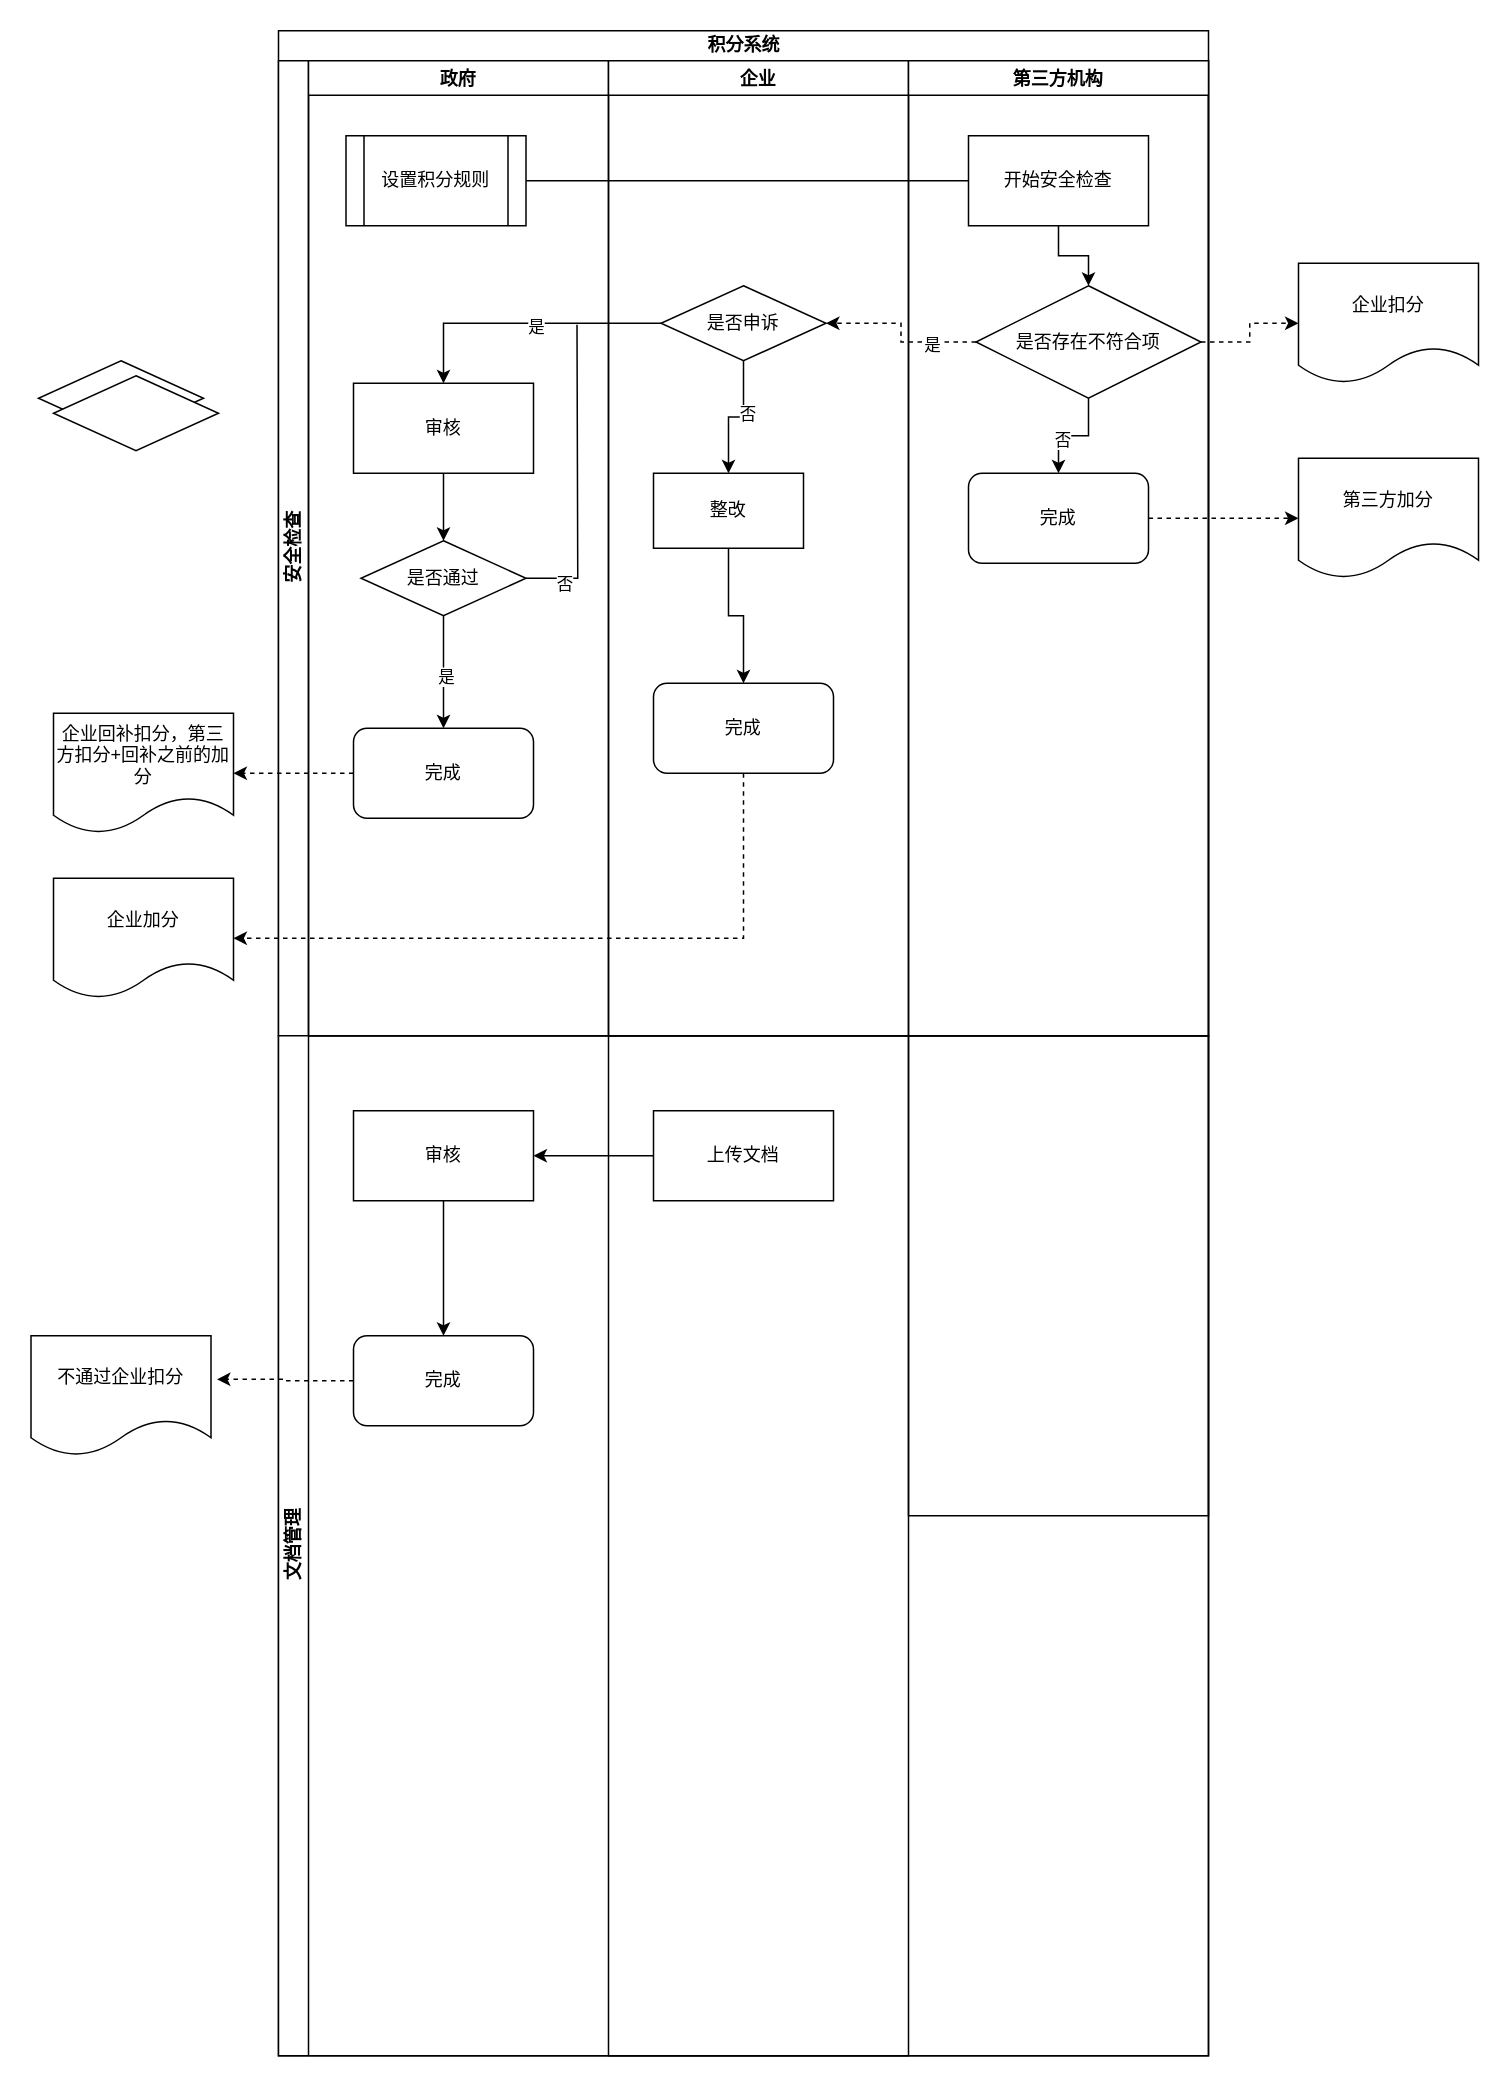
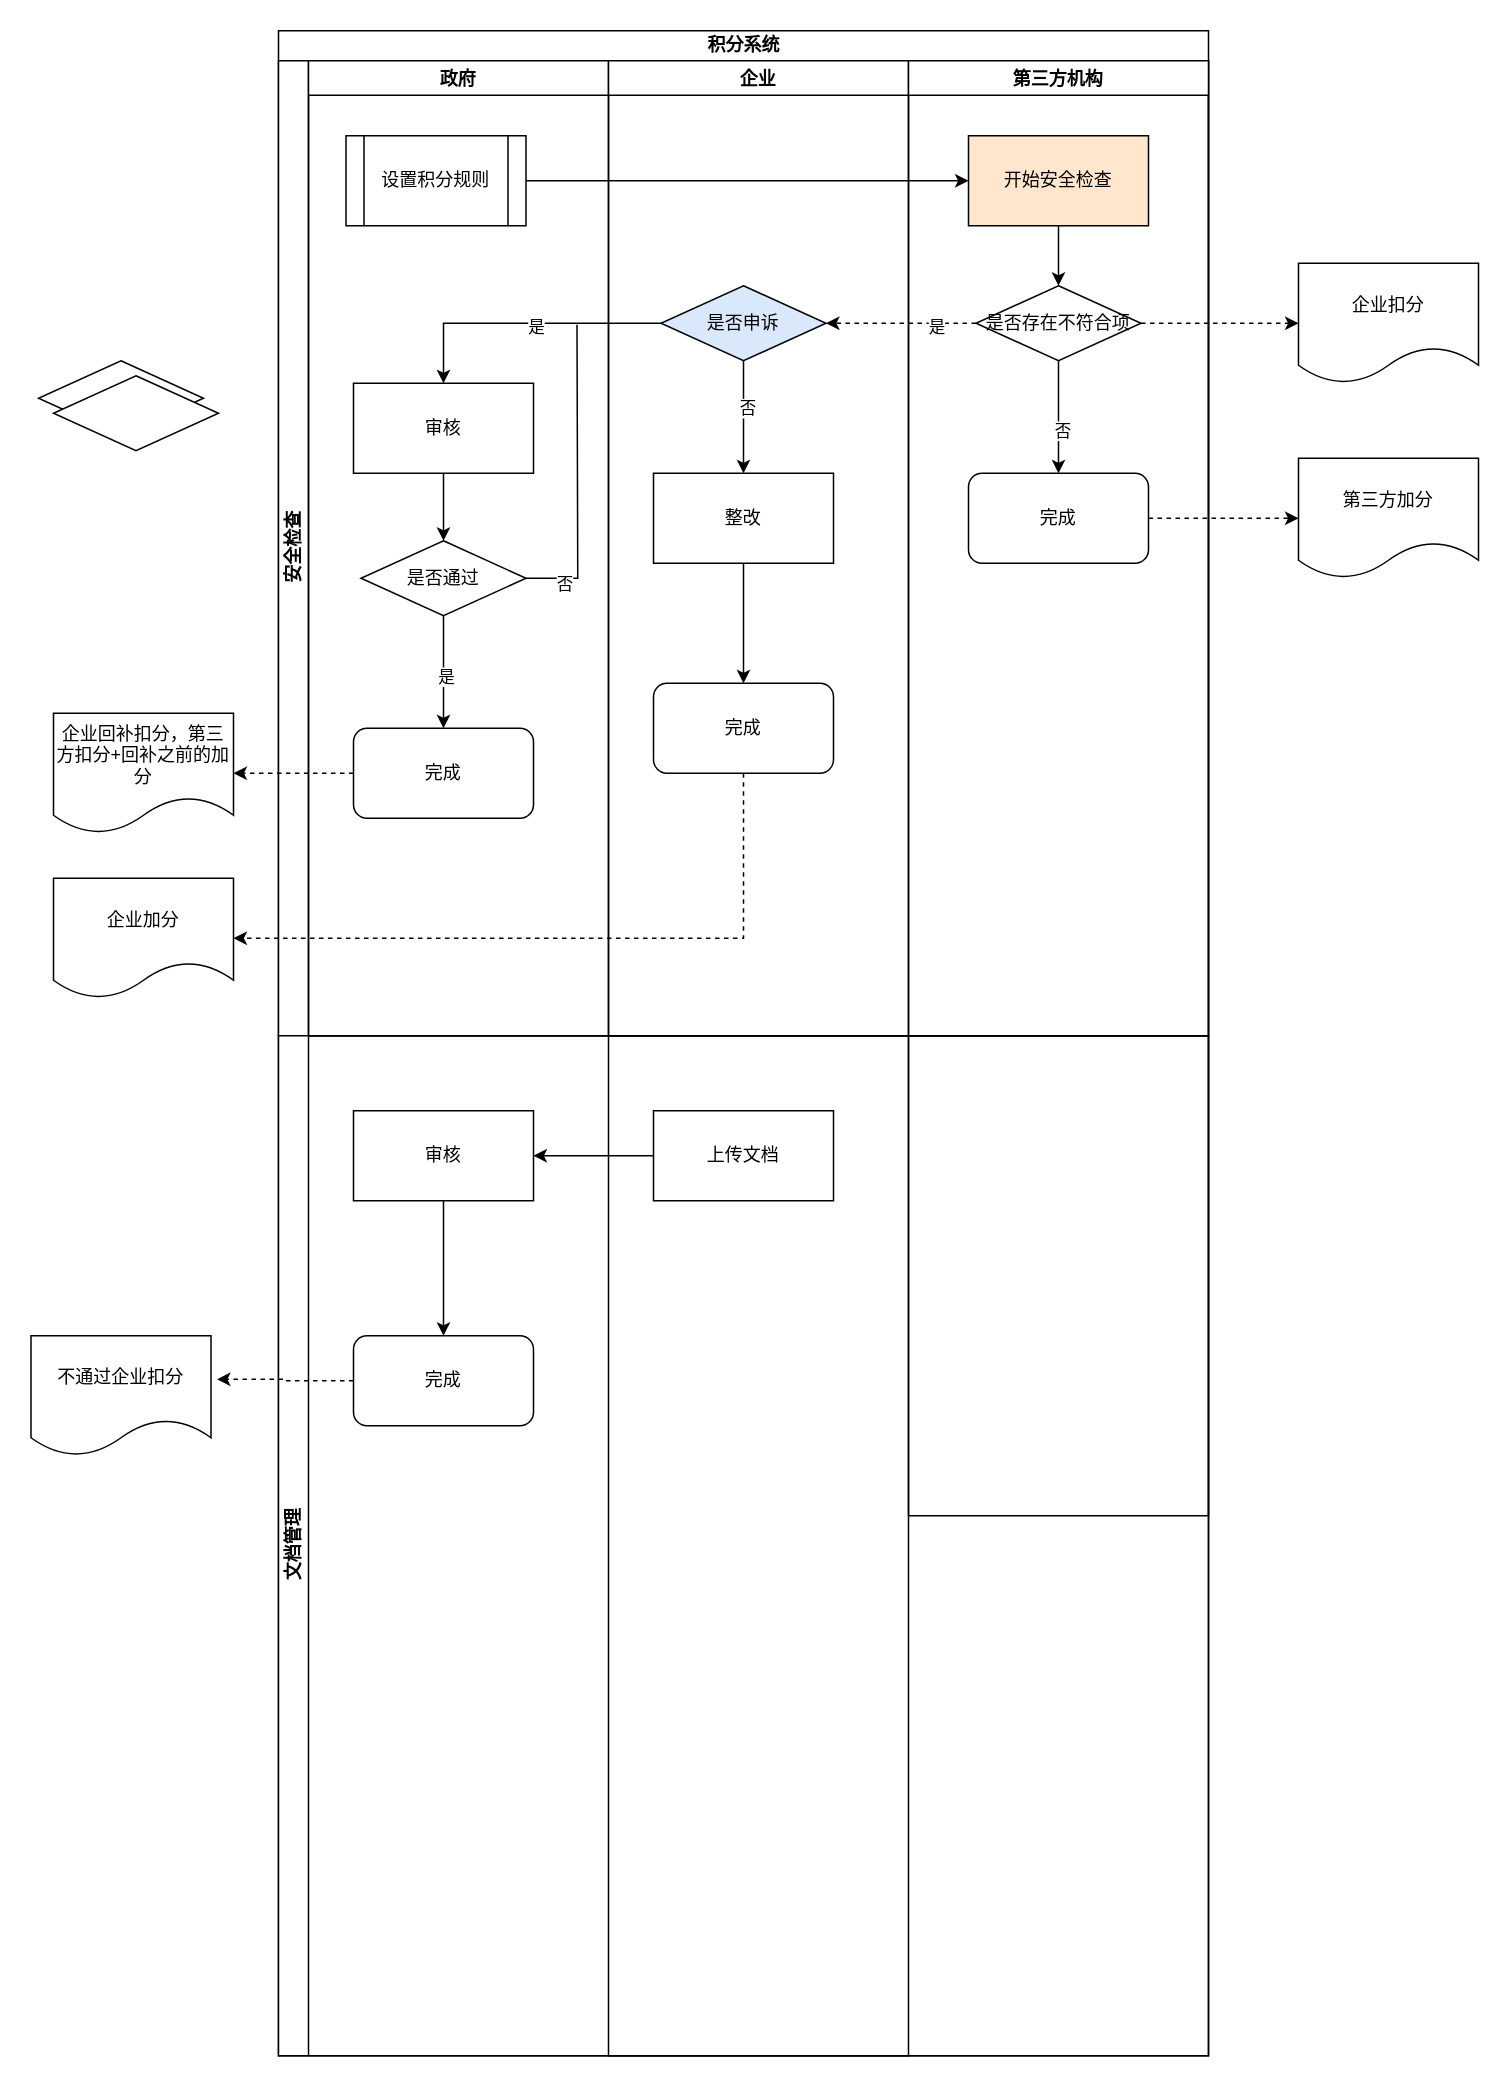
edge "设置积分规则" -- "开始安全检查": arrowhead none -> classic
node "开始安全检查": fillcolor #ffffff -> #ffe6cc
node "是否申诉": fillcolor #ffffff -> #dae8fc
node "是否存在不符合项": size 225x113 -> 165x75
node "整改": size 150x75 -> 180x90
